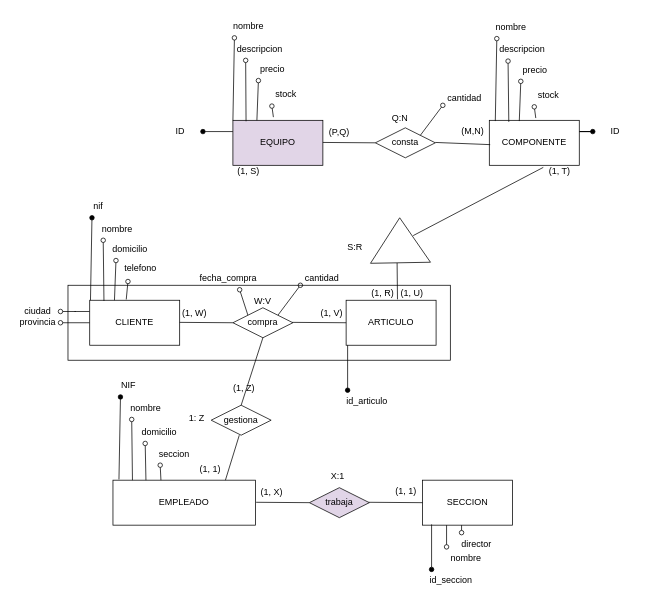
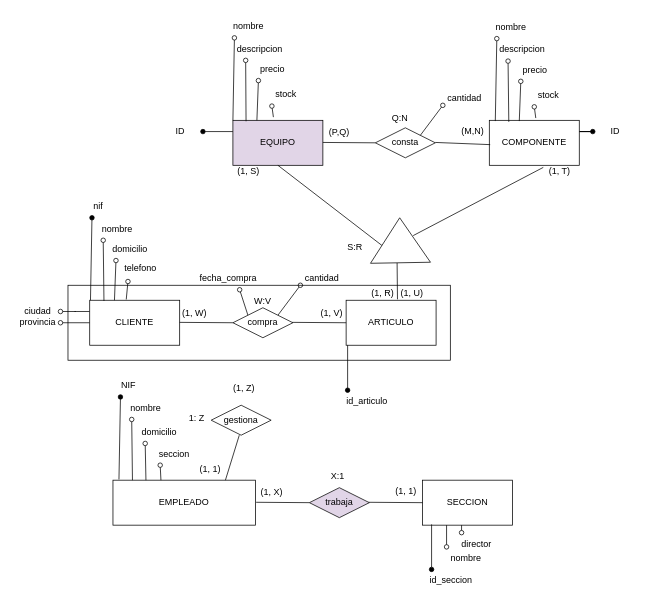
edge "EQUIPO" -- "S:R": added
edge "compra" -- "gestiona": removed
